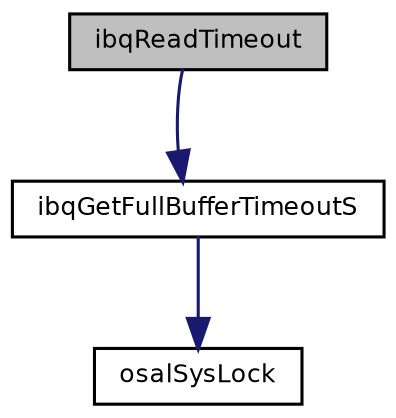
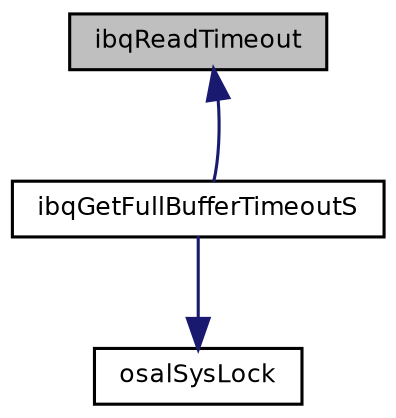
edge "ibqReadTimeout" -> "ibqGetFullBufferTimeoutS": reversed
